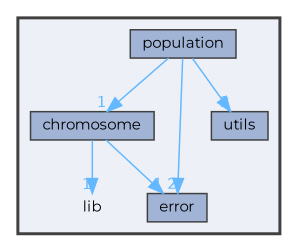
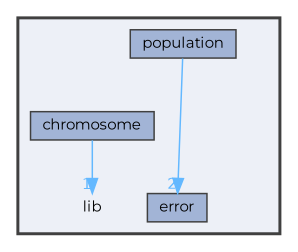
edge "population" -> "chromosome": removed
node "utils": removed
edge "chromosome" -> "error": removed
